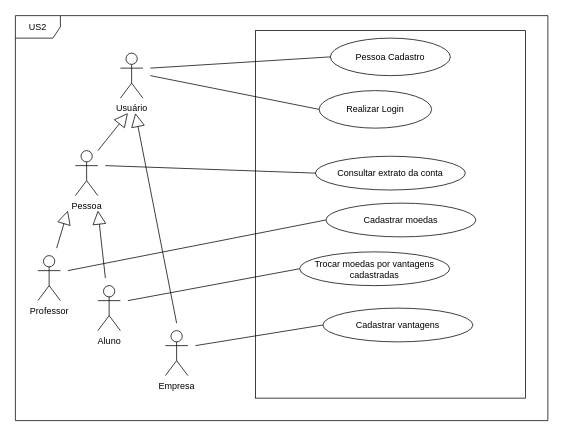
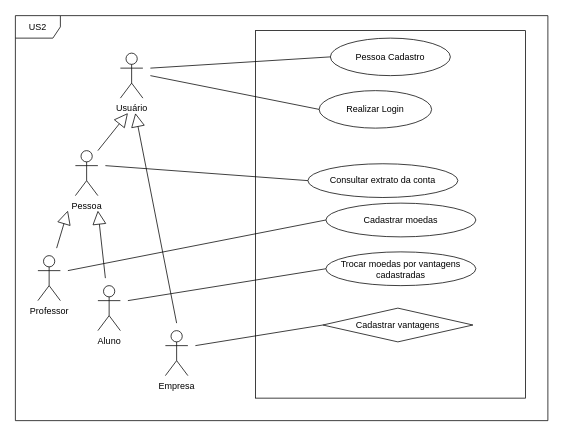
node "Consultar extrato da conta": moved (390, 173) -> (383, 180)
node "Trocar moedas por vantagens cadastradas": moved (375, 269) -> (401, 269)
node "Cadastrar vantagens": shape ellipse -> diamond
